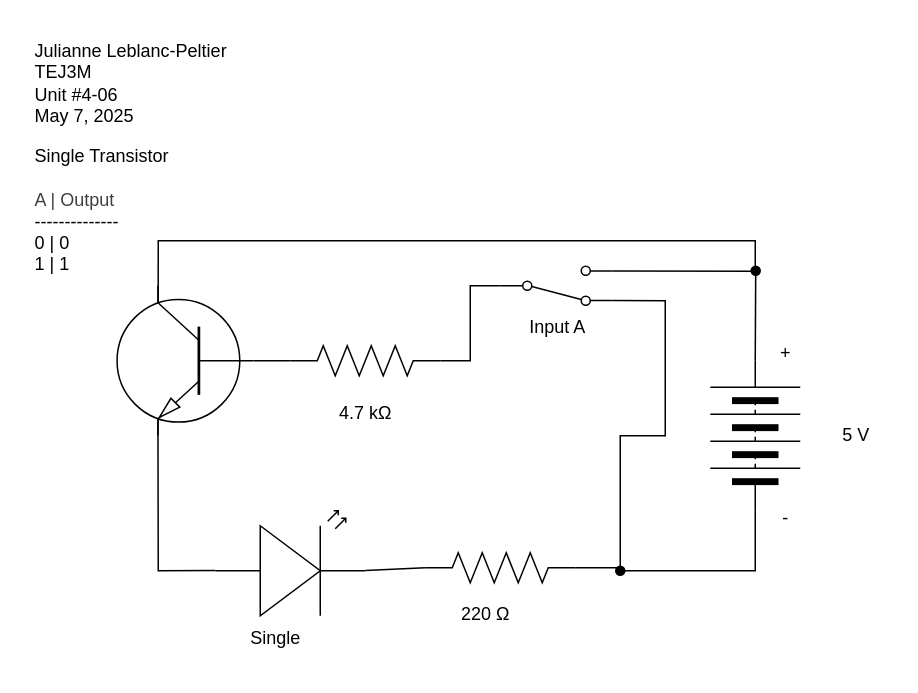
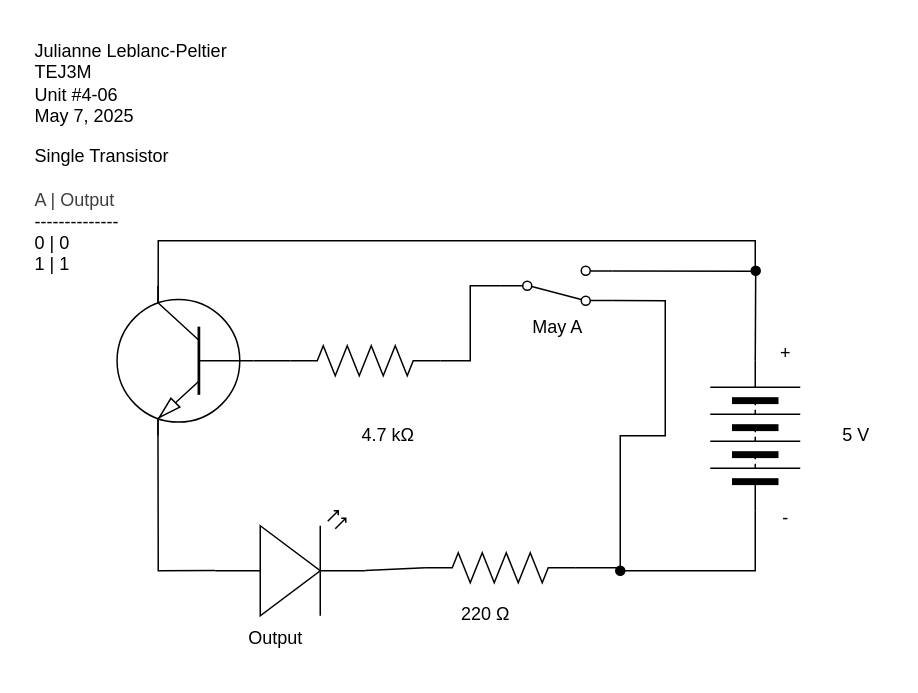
node "Input A": label "Input A" -> "May A"
node "4.7 kΩ": moved (365, 413) -> (388, 436)
node "Single": label "Single" -> "Output"
